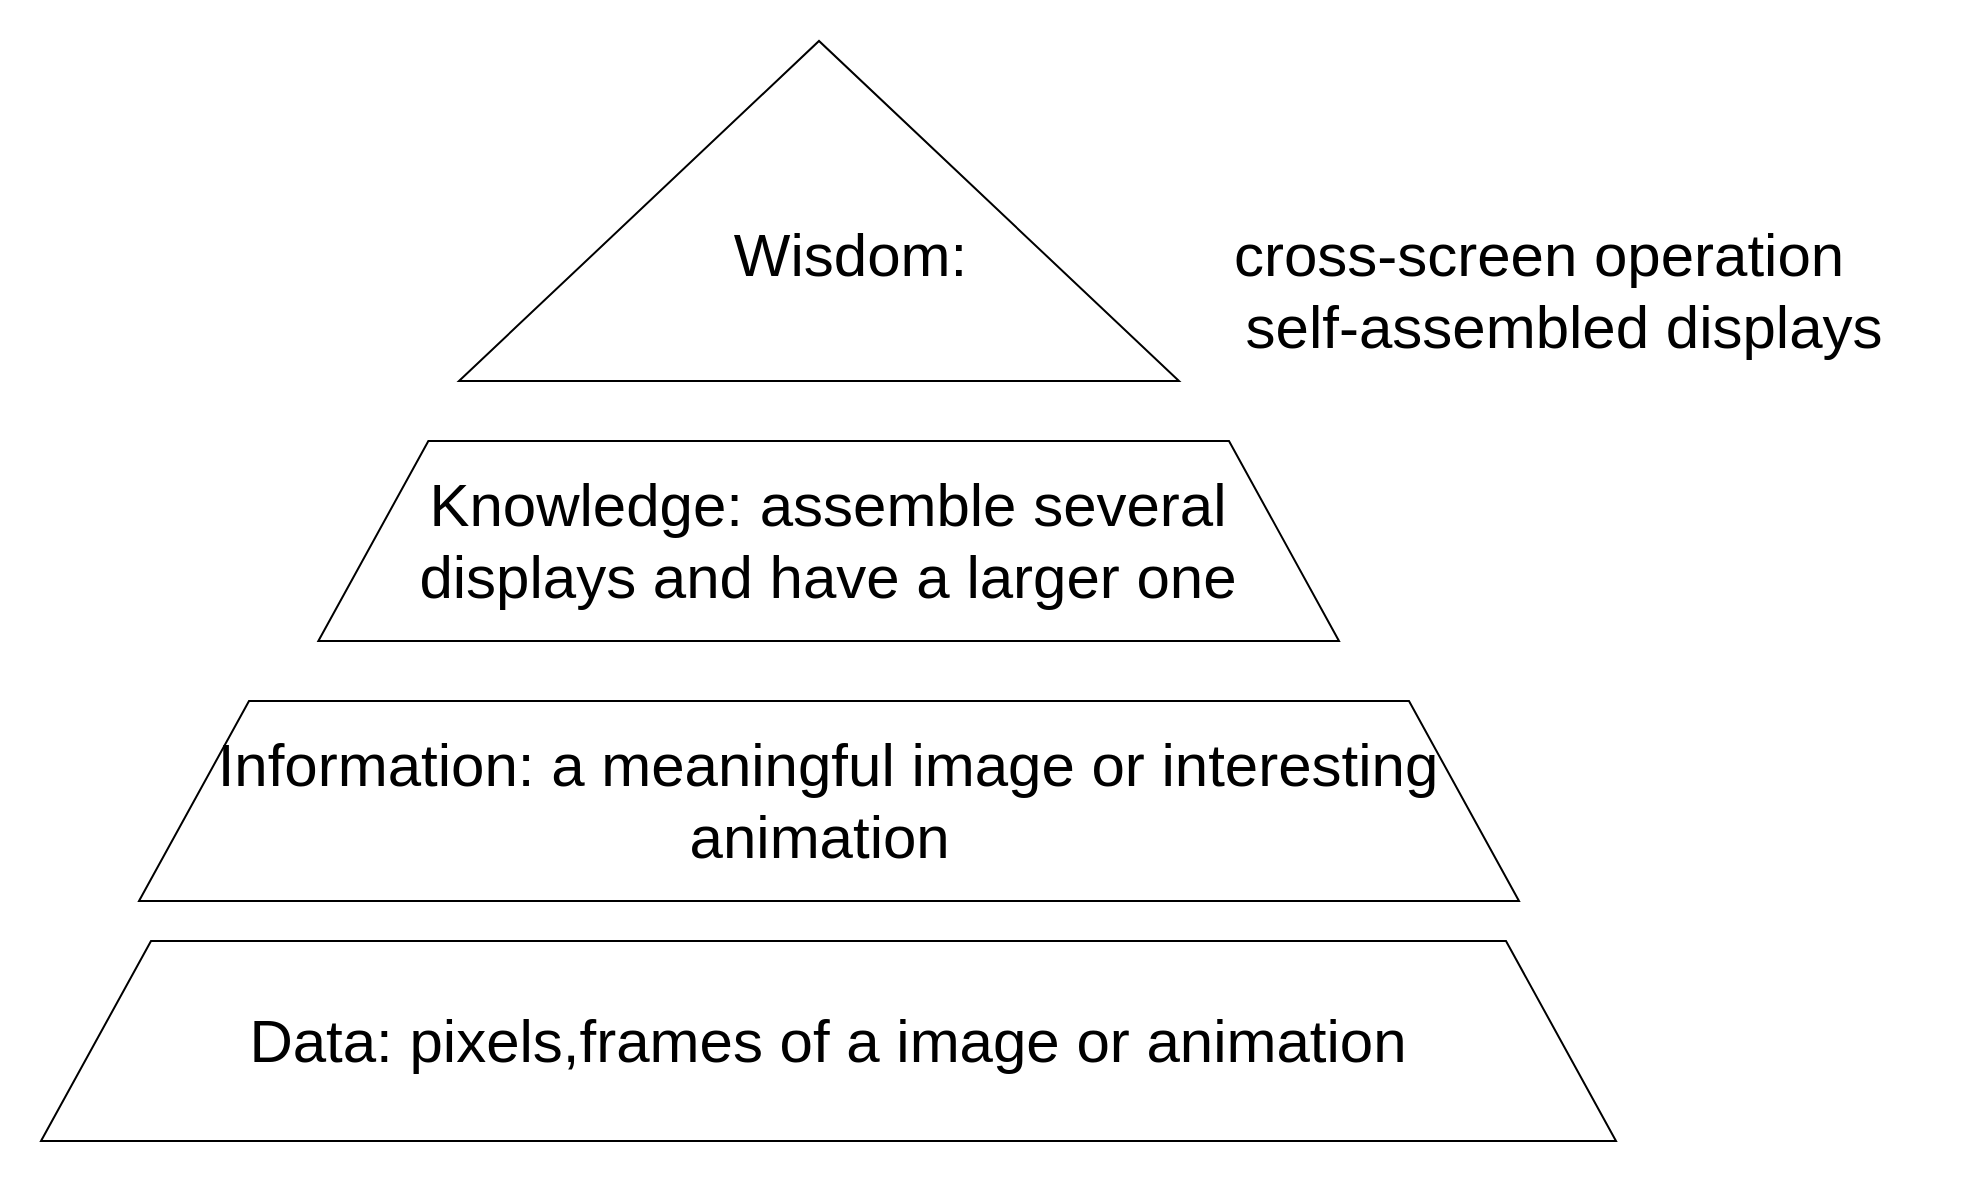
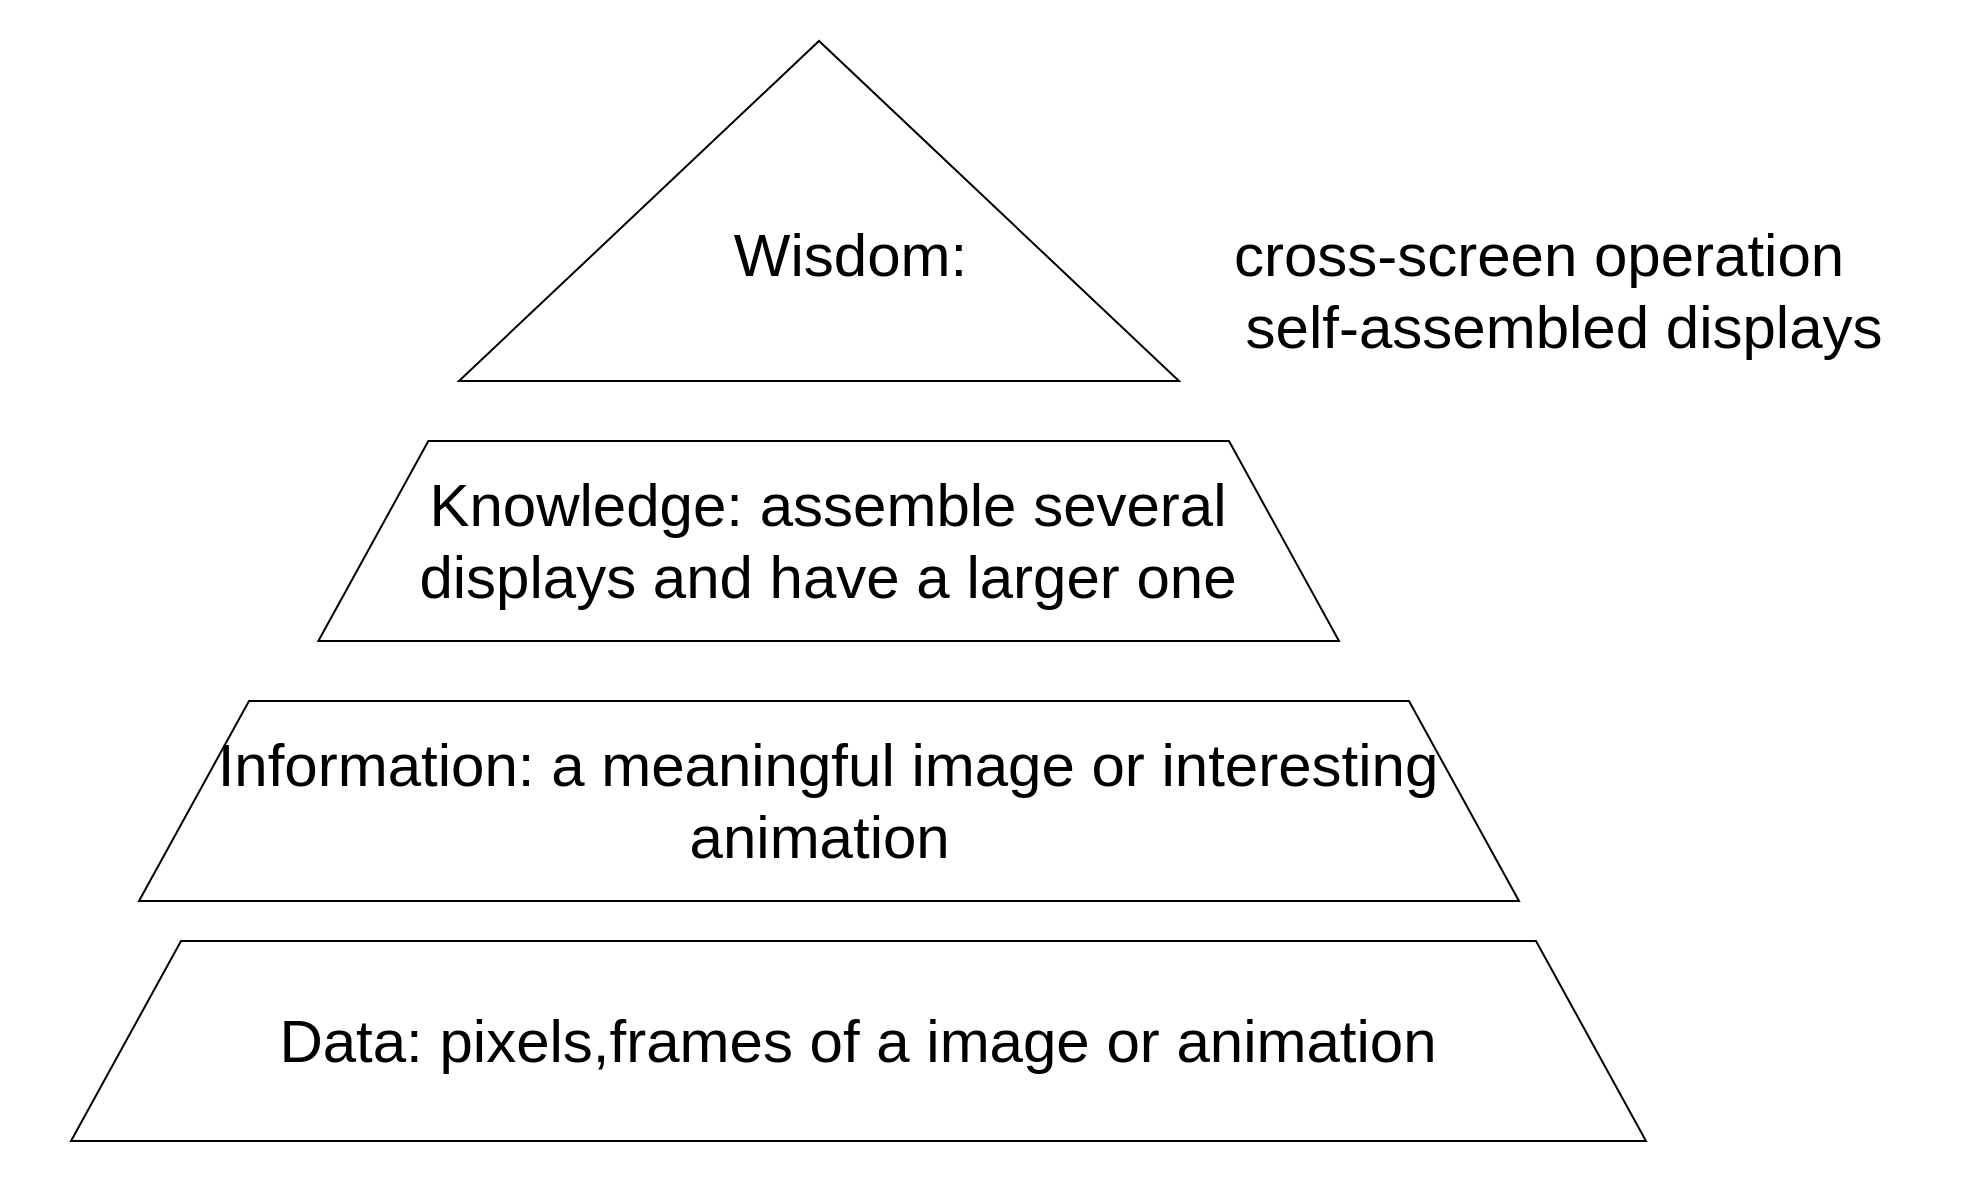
node "Data: pixels,frames of a image or animation": moved (829, 1041) -> (859, 1041)
